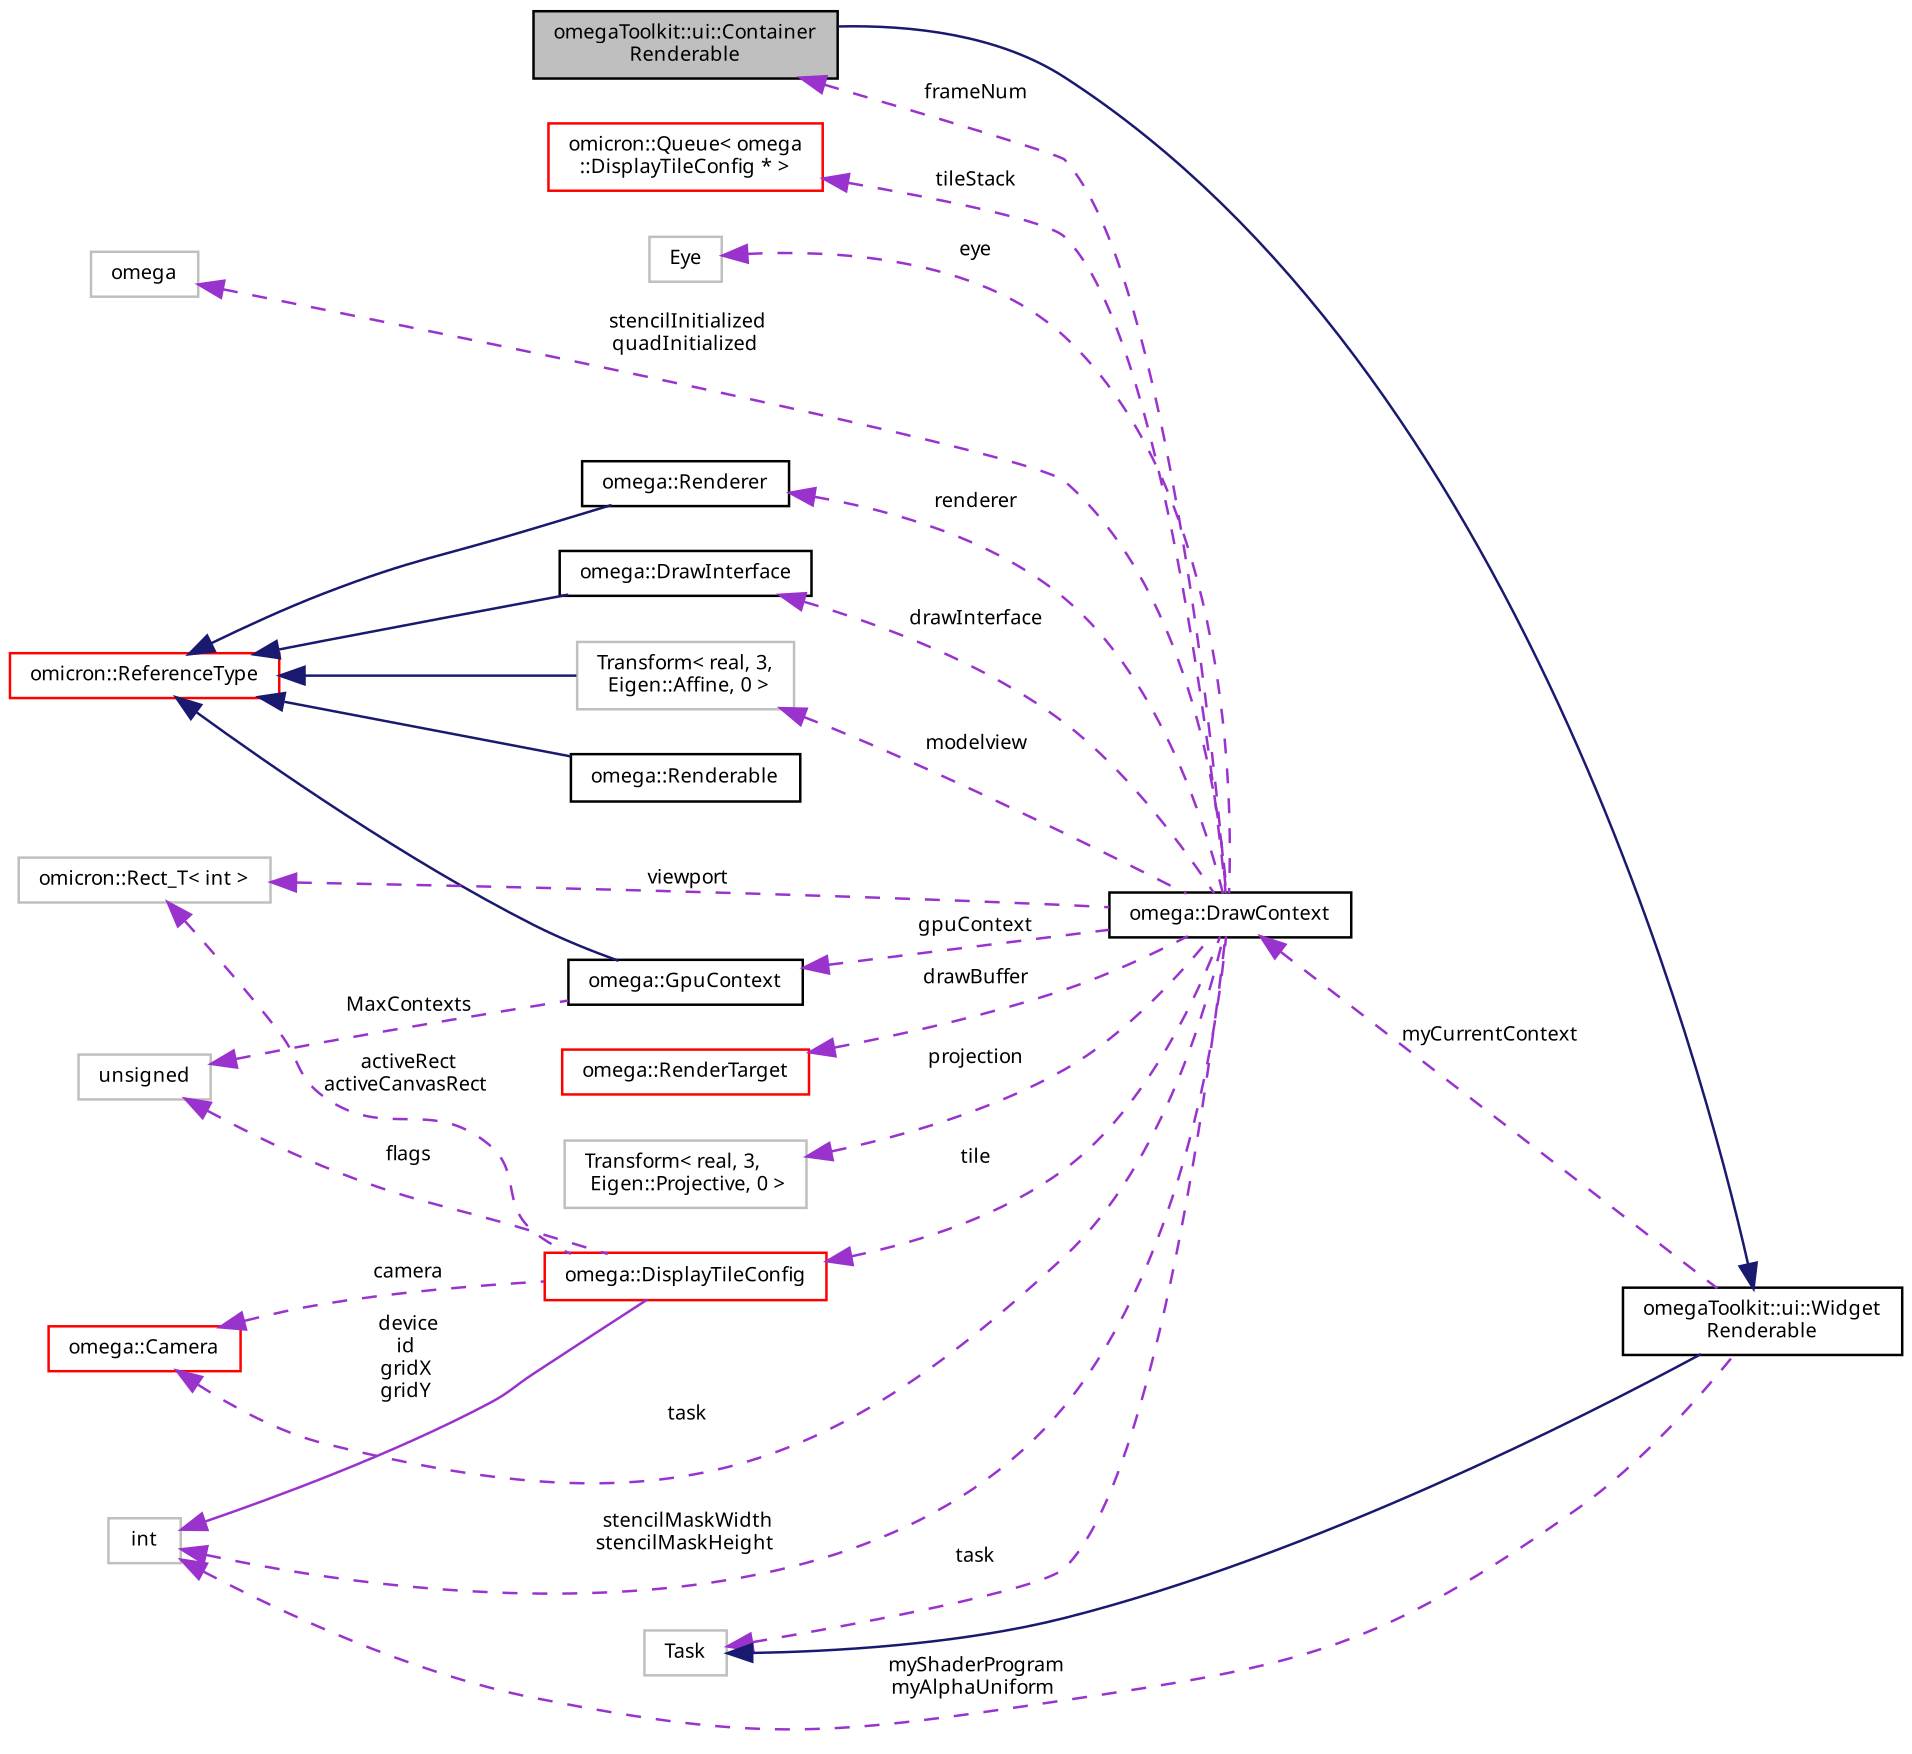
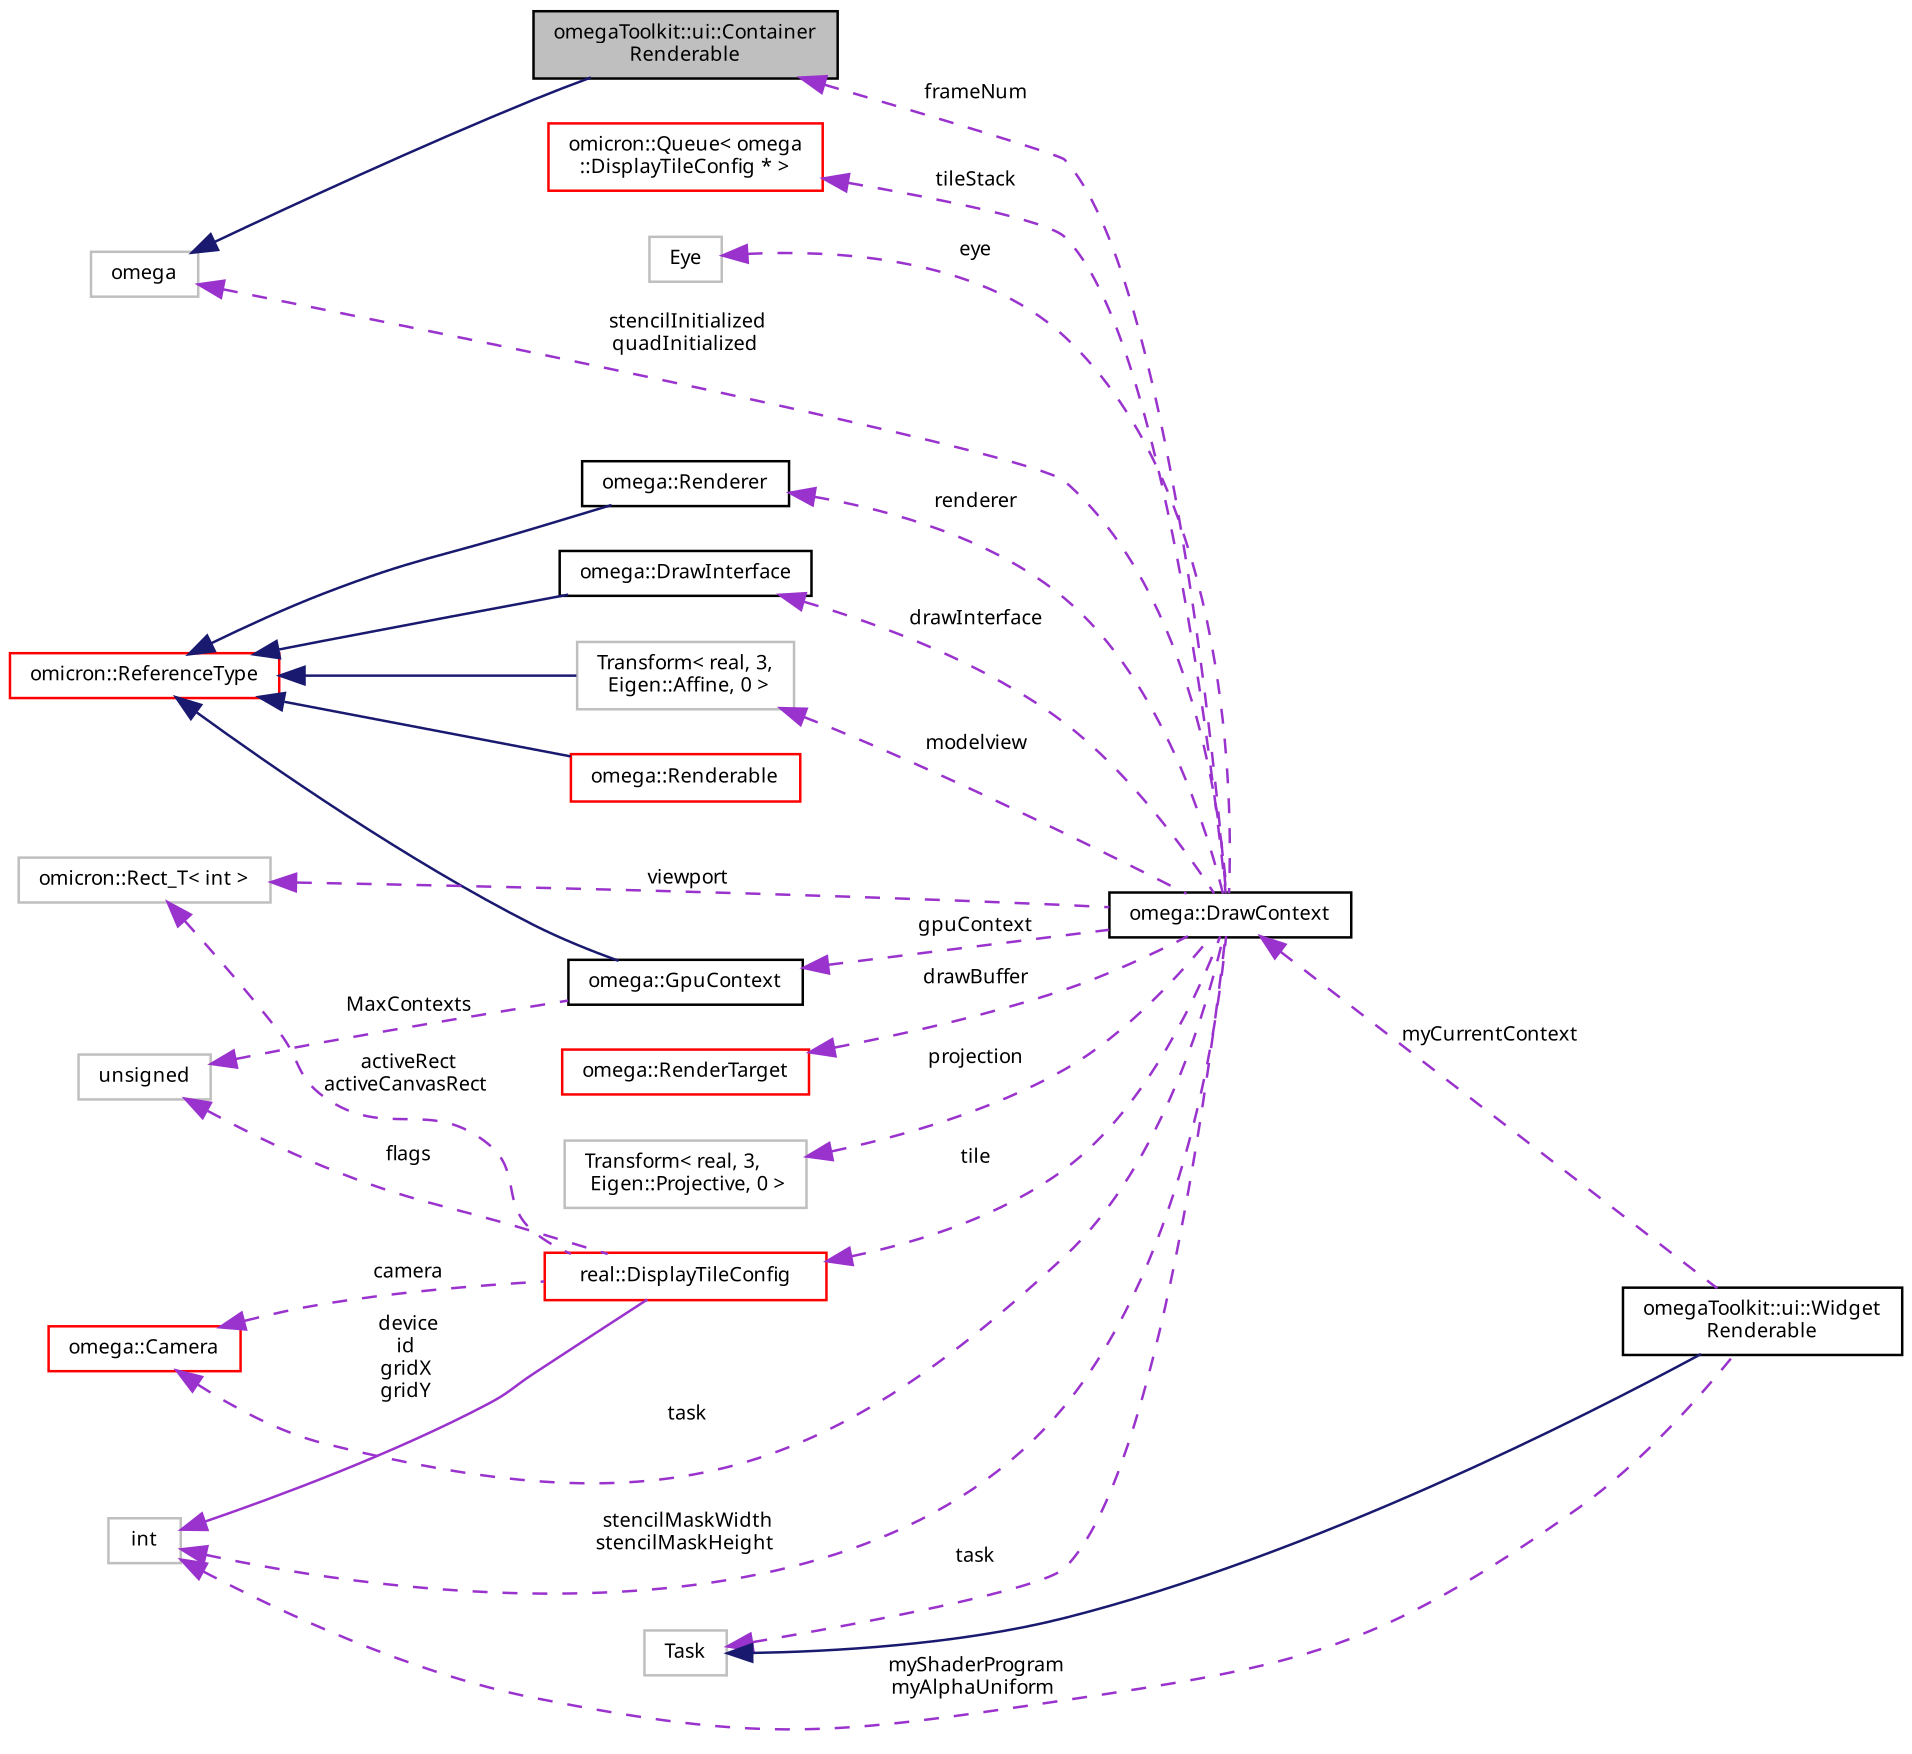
edge "omegaToolkit::ui::Container Renderable" -> "omegaToolkit::ui::Widget Renderable": now "omegaToolkit::ui::Container Renderable" -> "omega"
node "omega::Renderable": color black -> red
node "omega::DisplayTileConfig": label "omega::DisplayTileConfig" -> "real::DisplayTileConfig"
